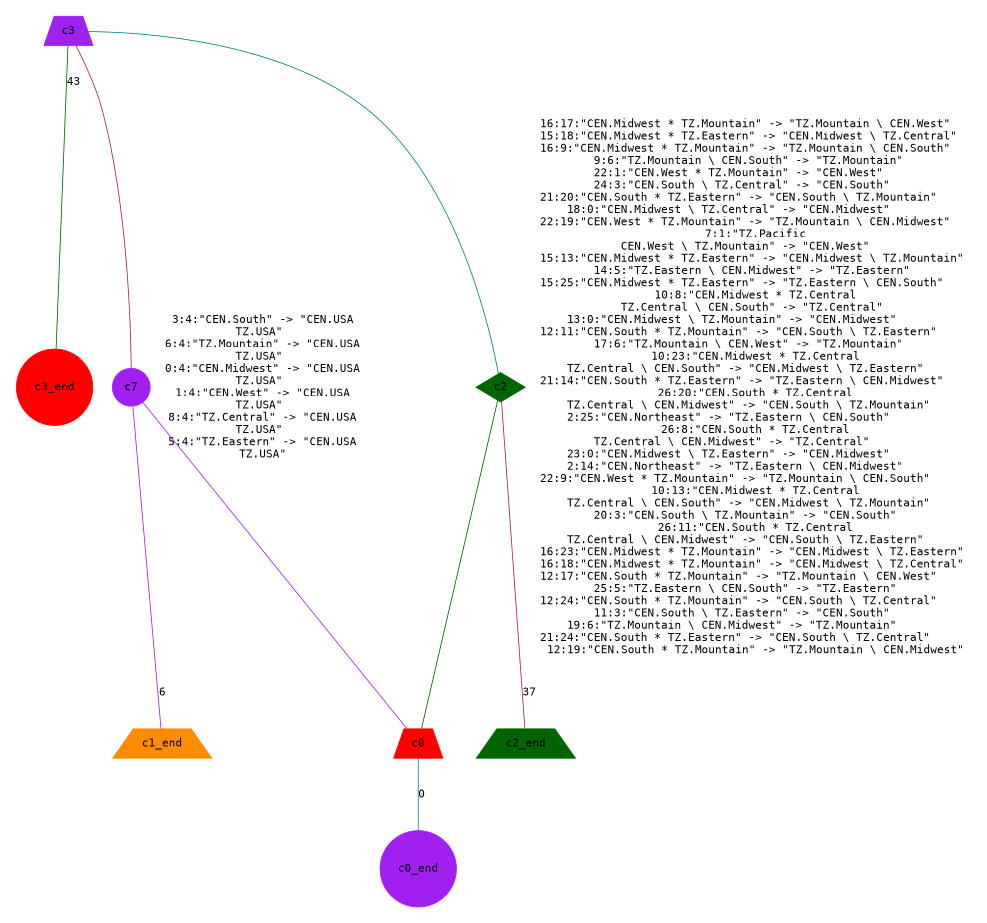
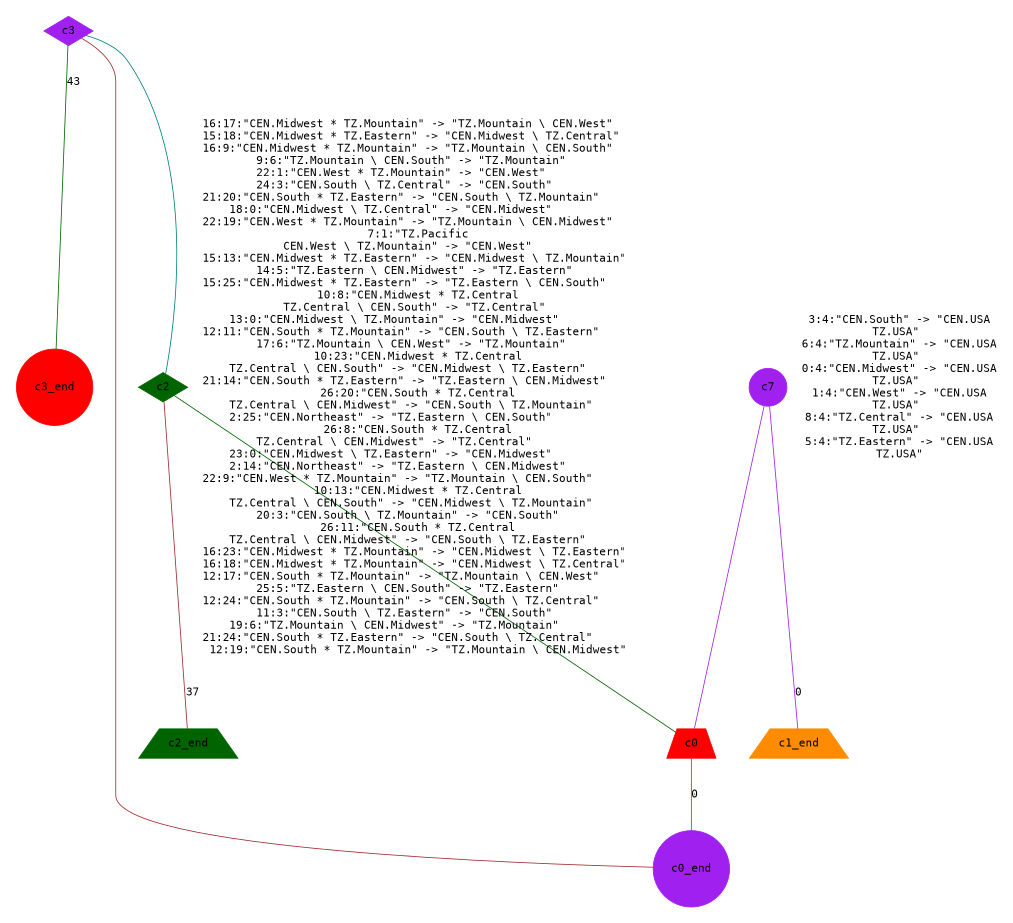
node "c3": shape trapezium -> diamond
edge "c3" -- "c7": now "c3" -- "c0_end"
edge "c7" -- "c1_end": label "6" -> "0"
